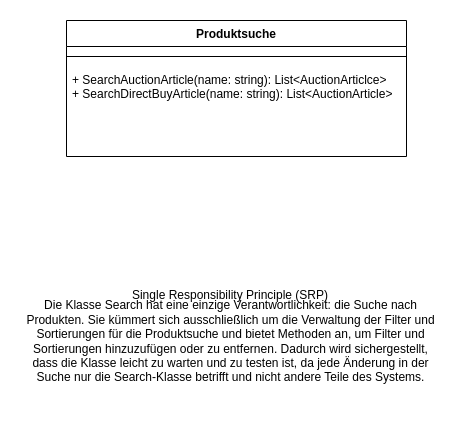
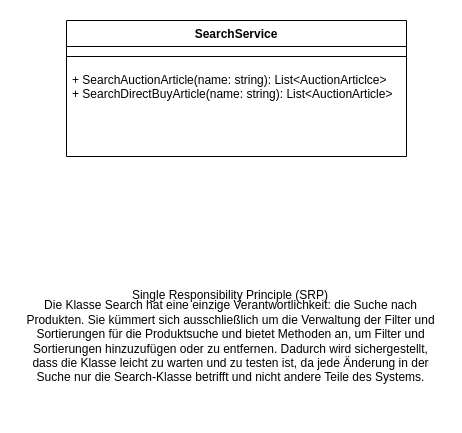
node "Produktsuche": label "Produktsuche" -> "SearchService"
